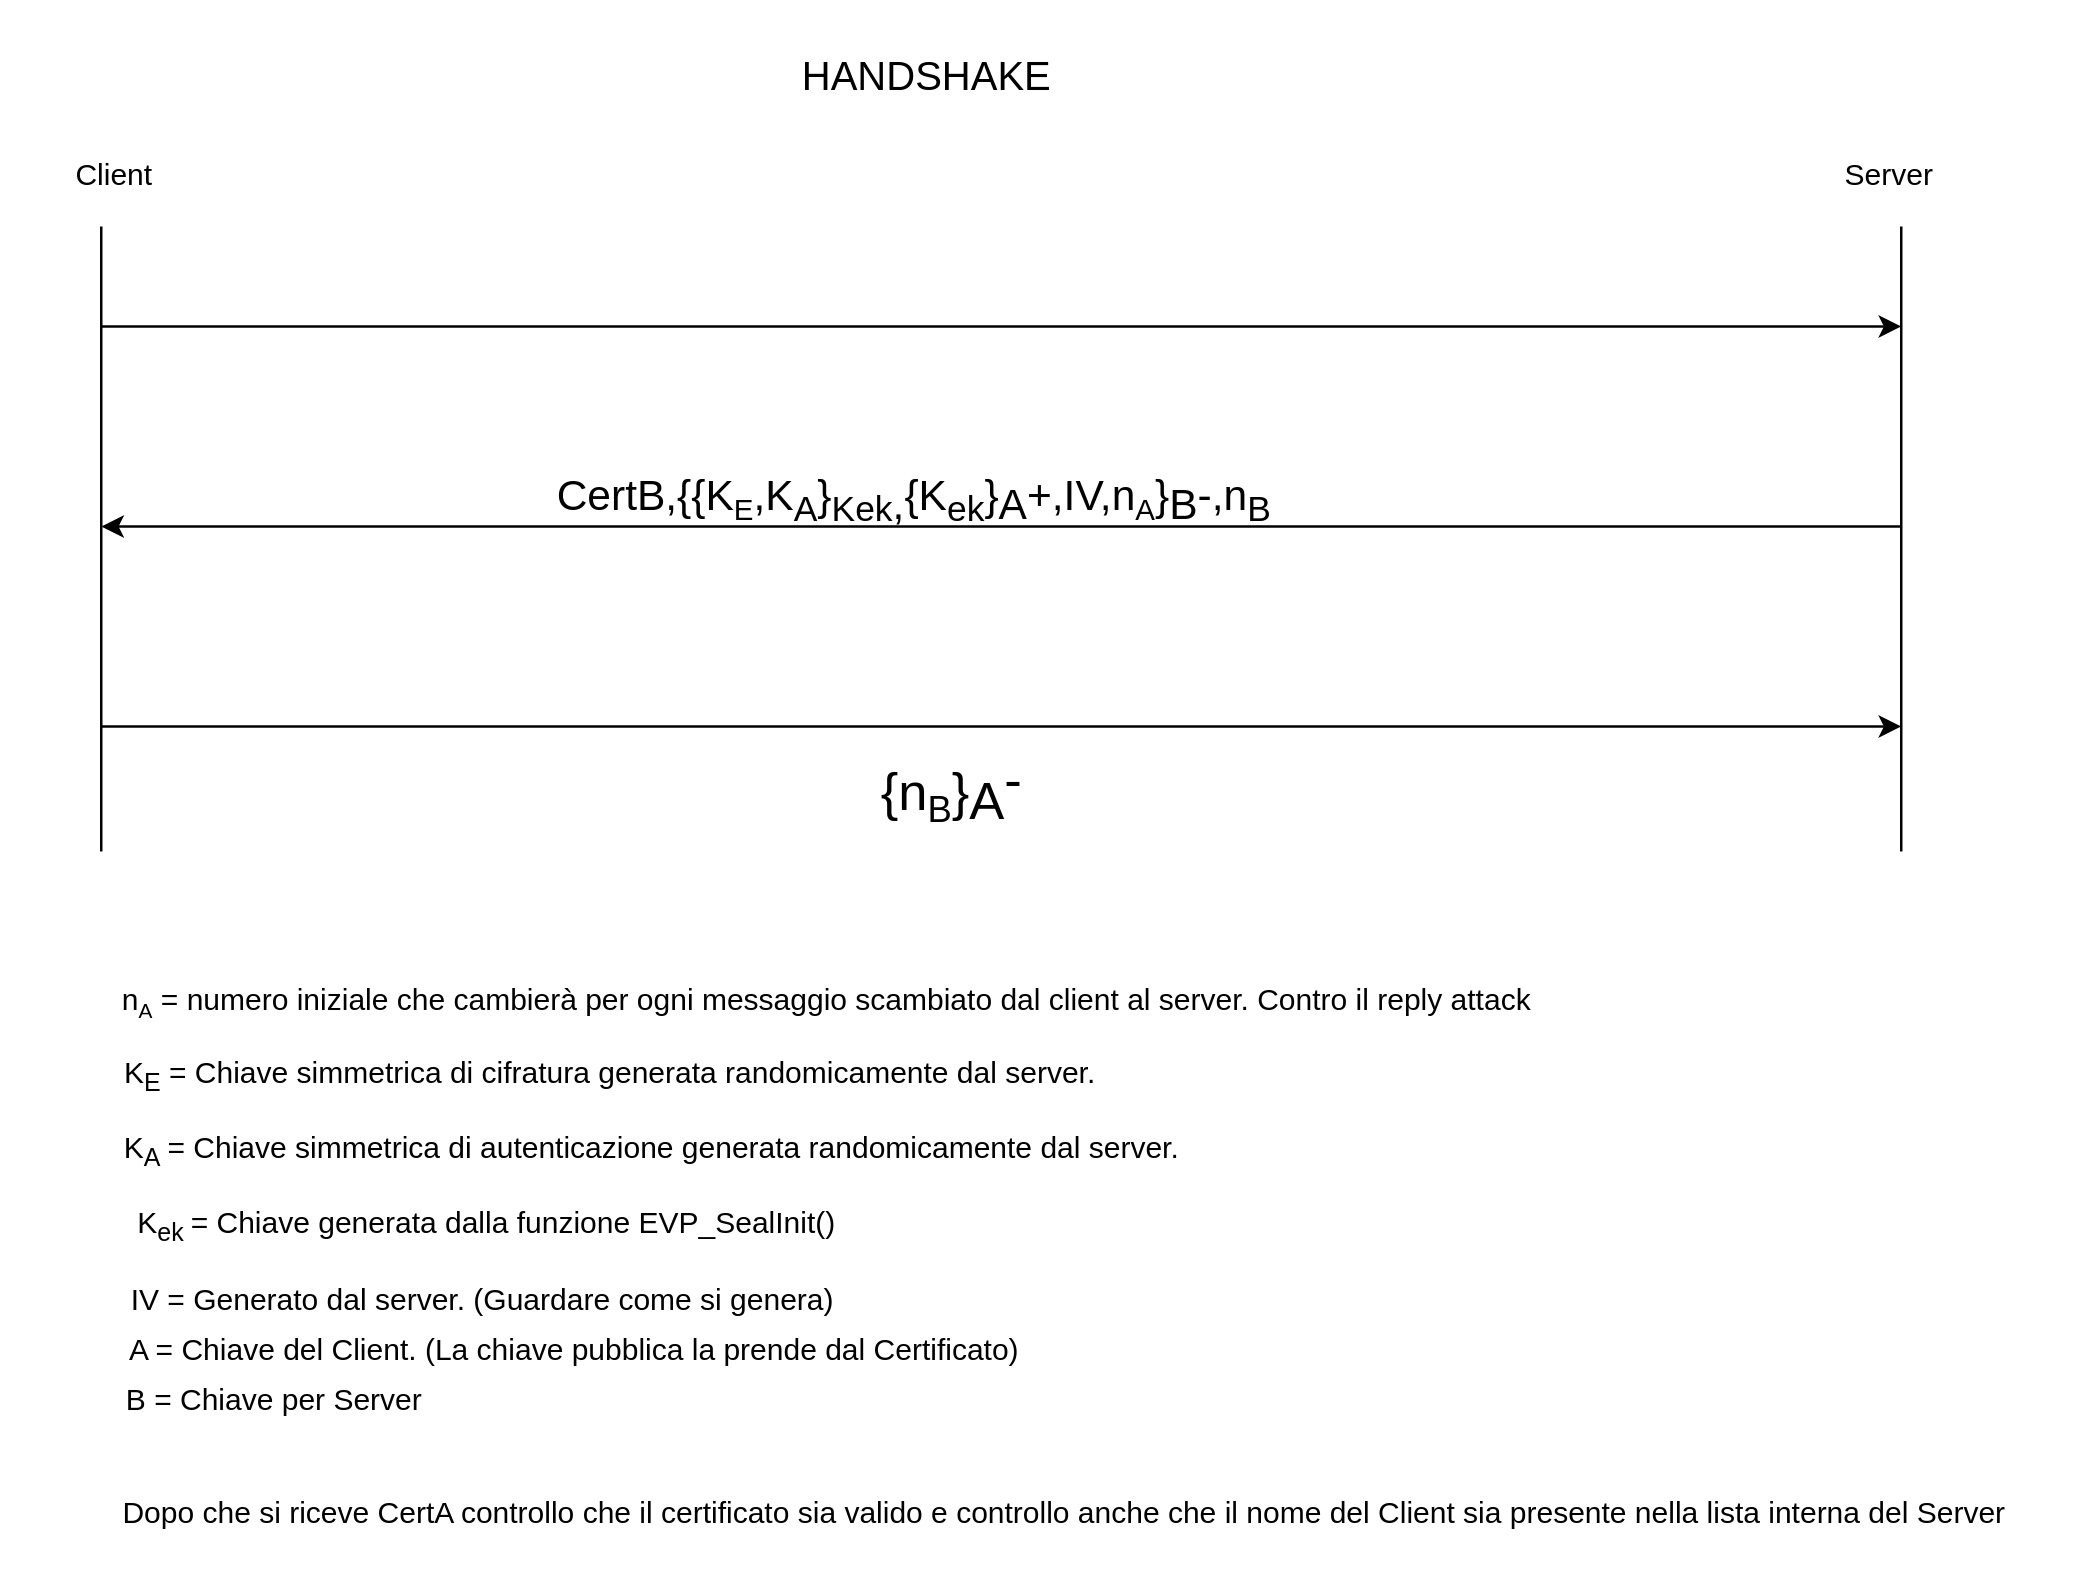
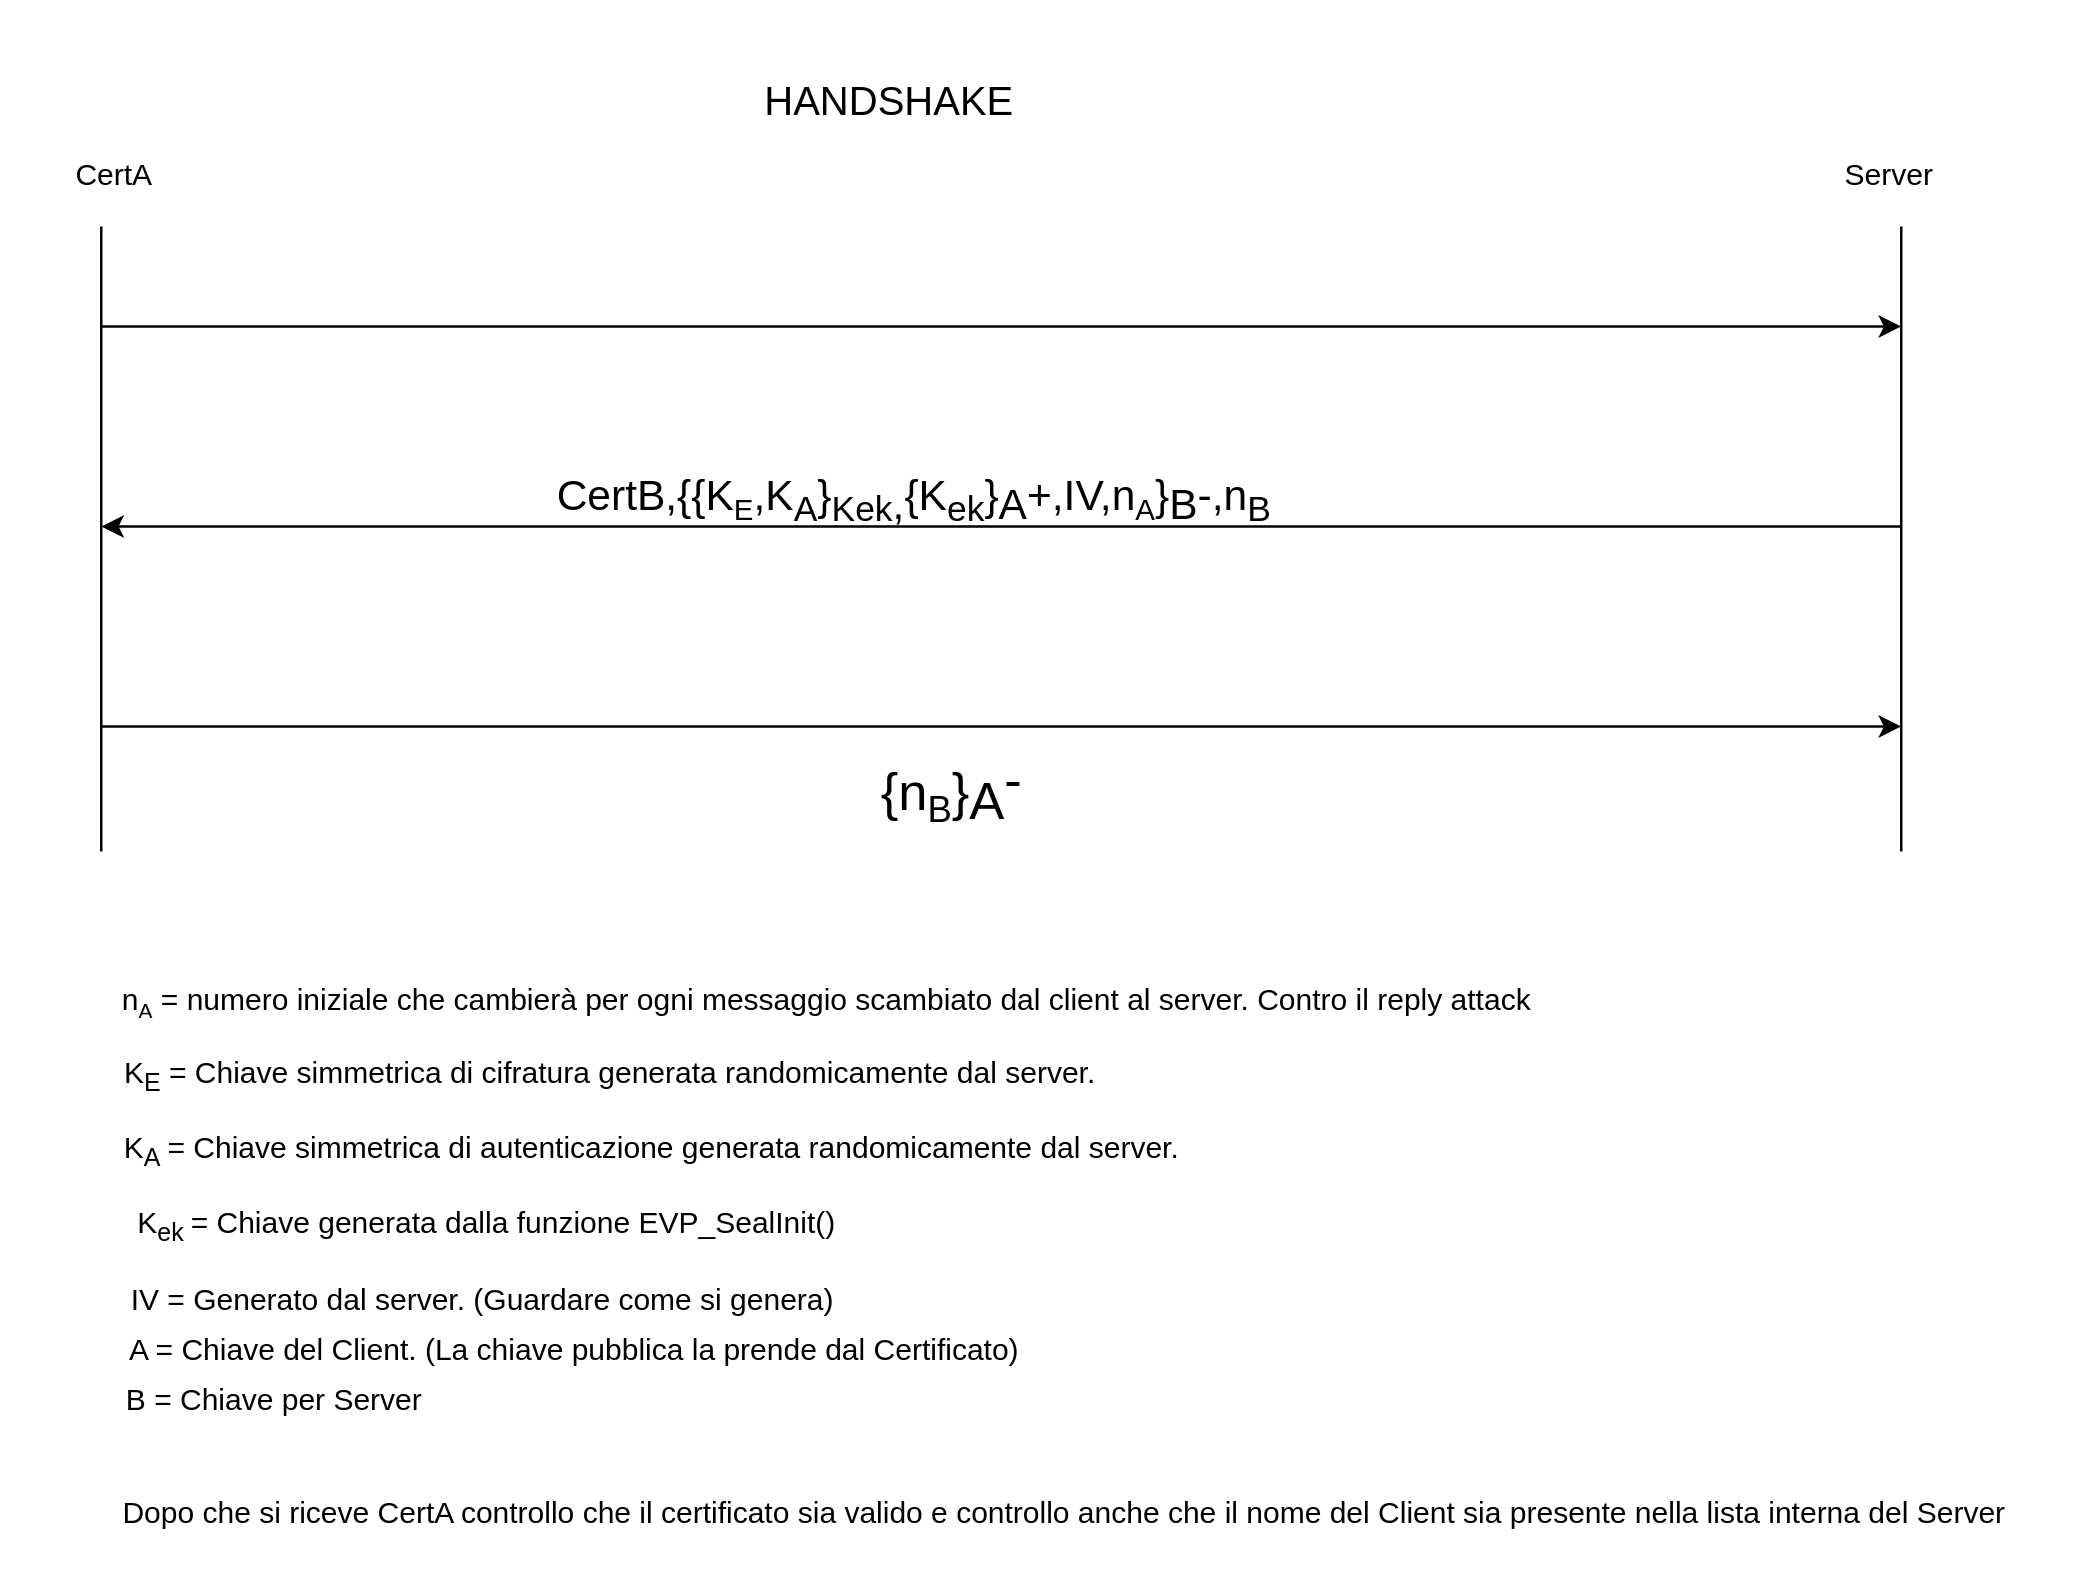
node "HANDSHAKE": moved (926, 76) -> (889, 101)
node "Client": label "Client" -> "CertA"
